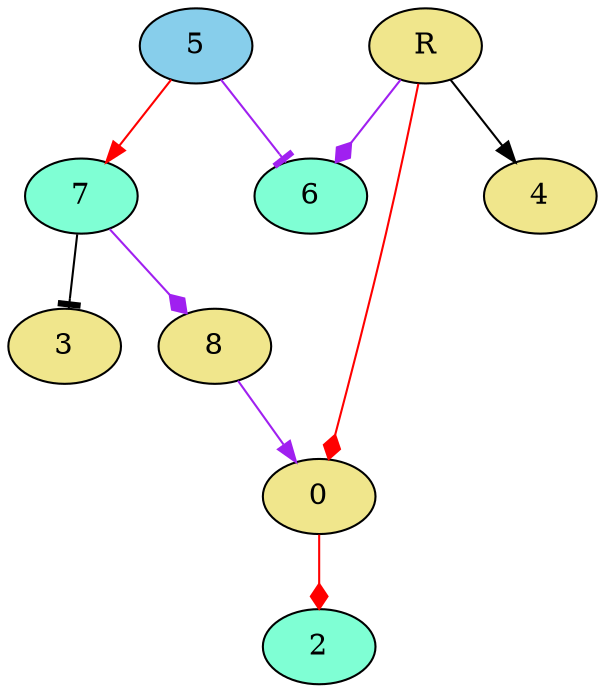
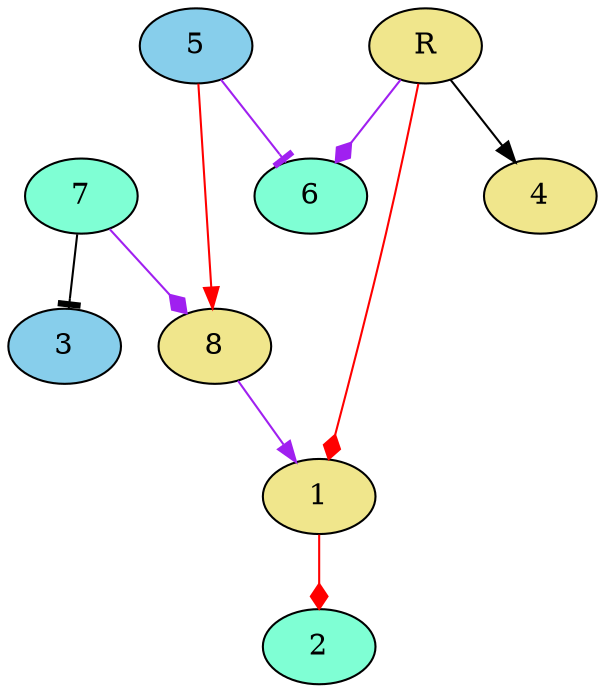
edge "5" -> "7": now "5" -> "8"
node "3": fillcolor khaki -> skyblue
node "0": label "0" -> "1"
